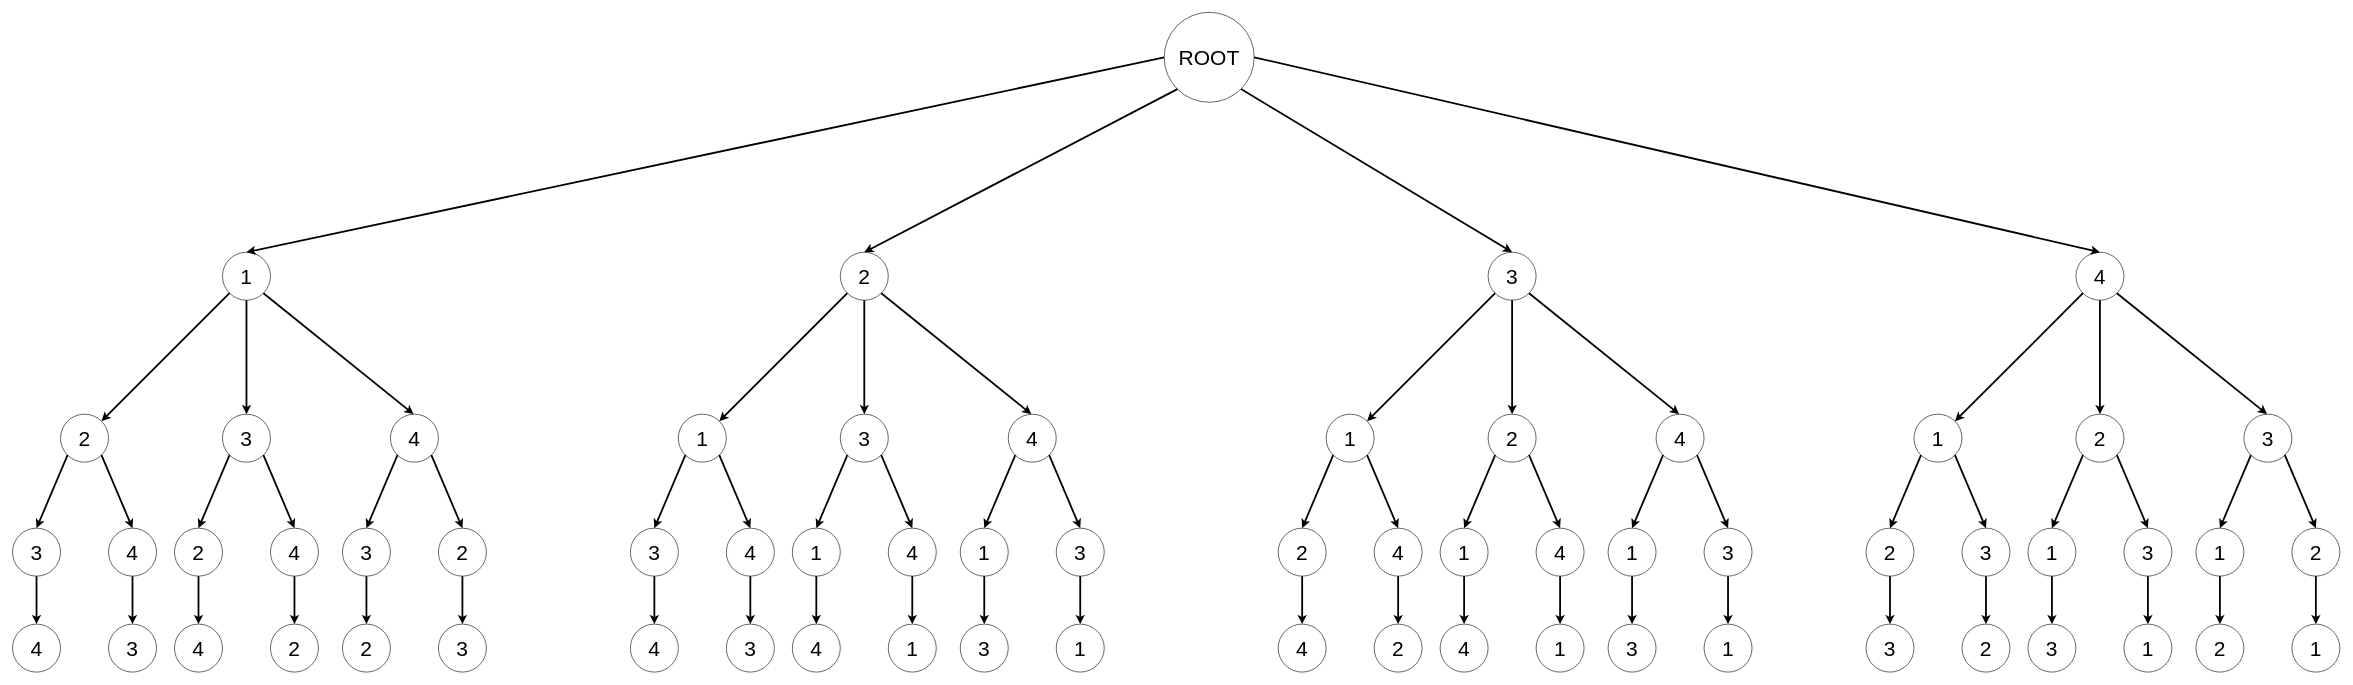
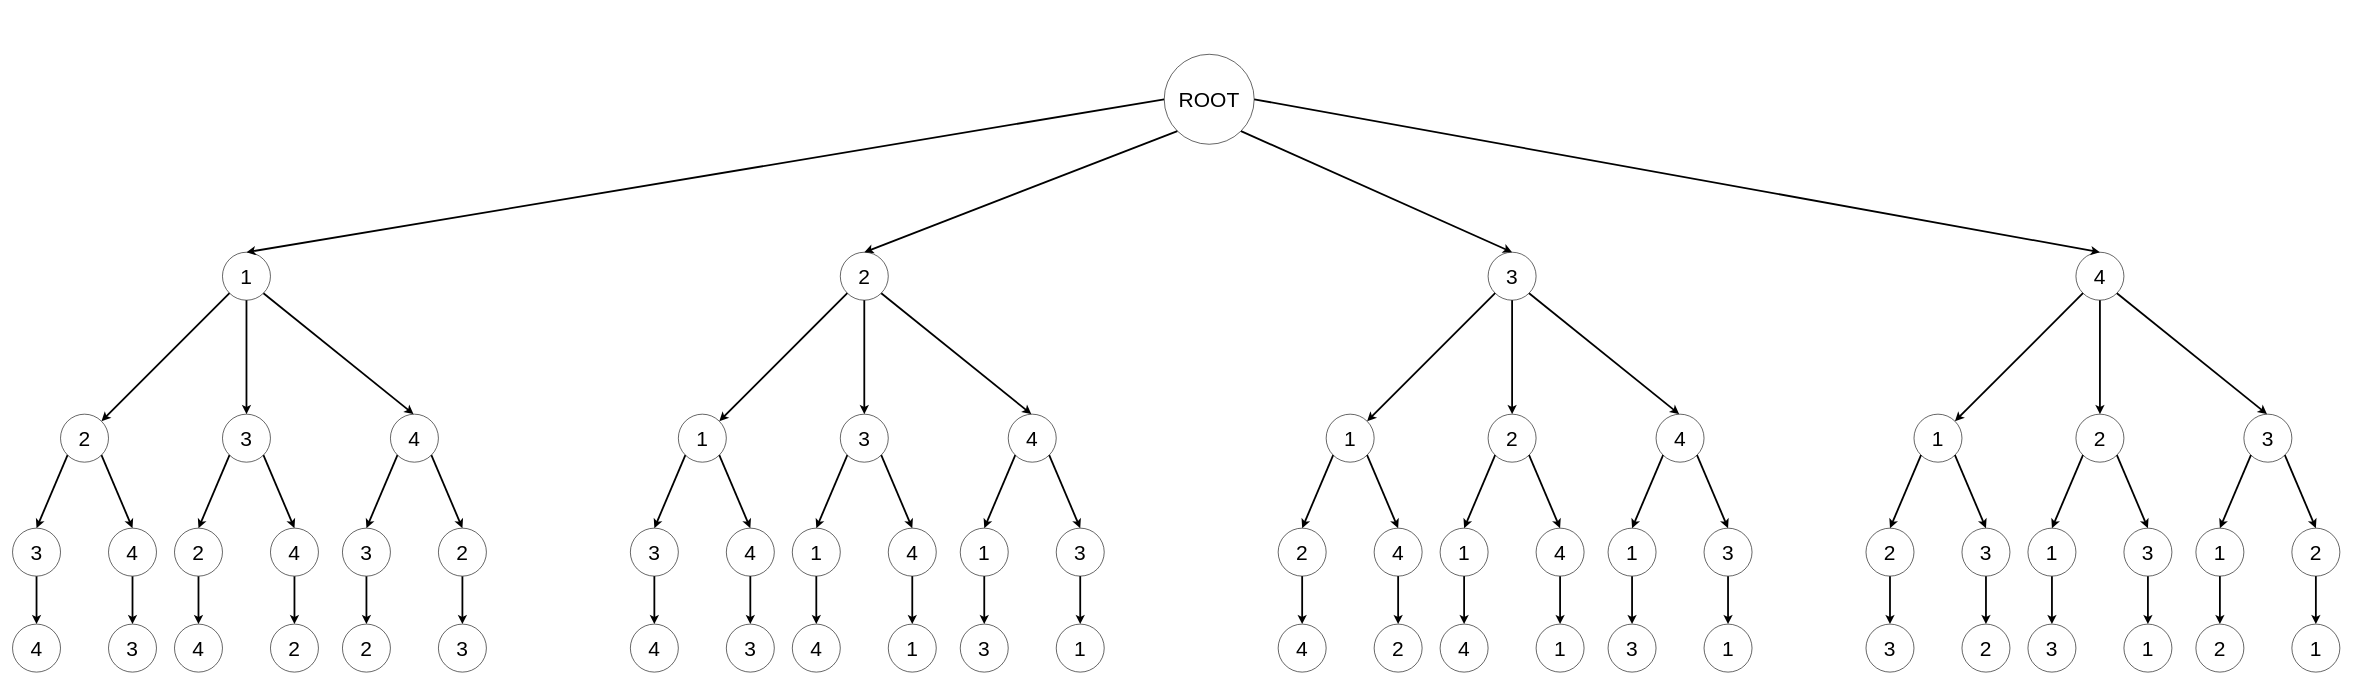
node "ROOT": moved (1209, 57) -> (1209, 99)
